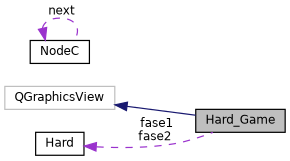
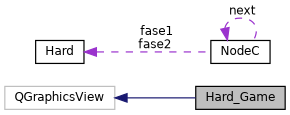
edge "Hard_Game" -> "Hard": now "NodeC" -> "Hard"
